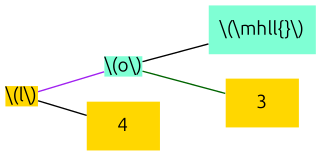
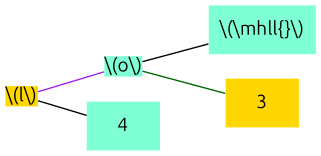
node "4": fillcolor gold -> aquamarine
